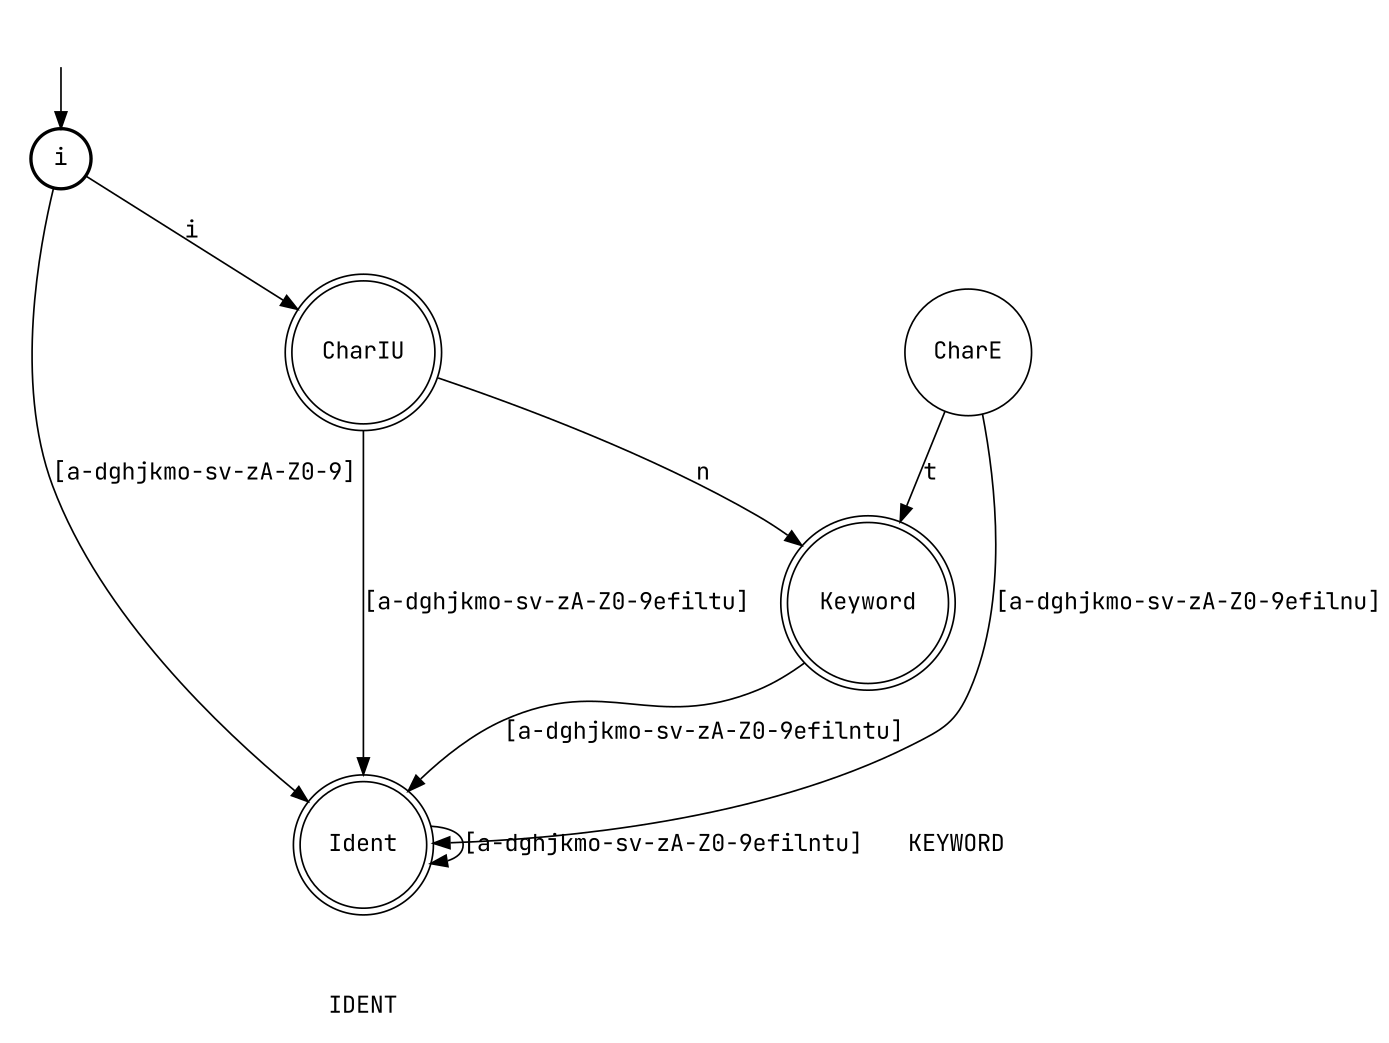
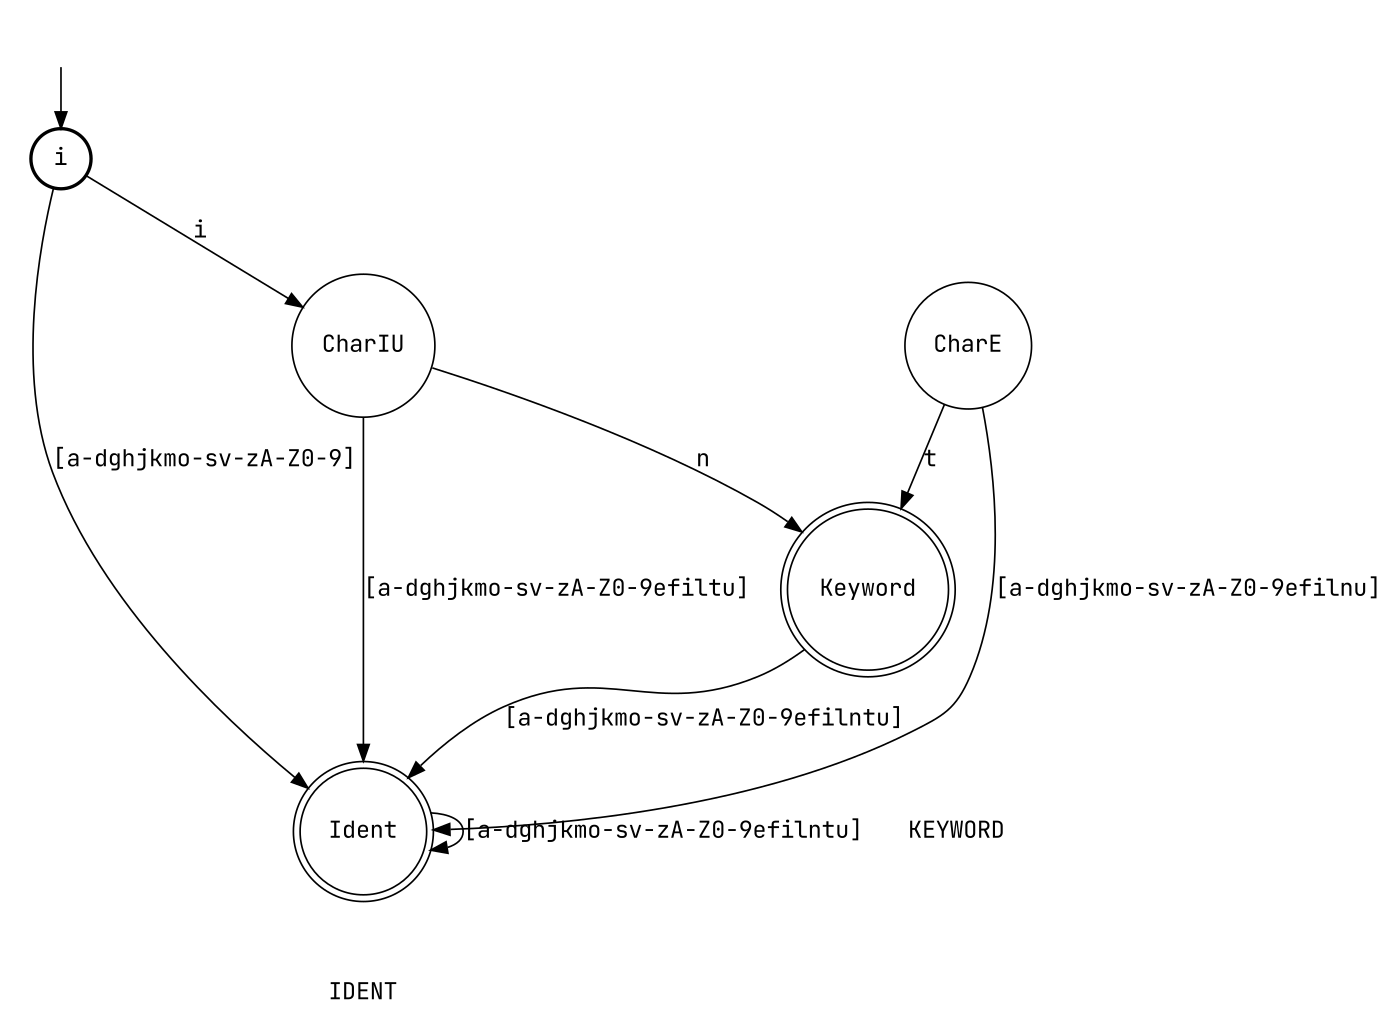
node "CharIU": shape doublecircle -> circle
